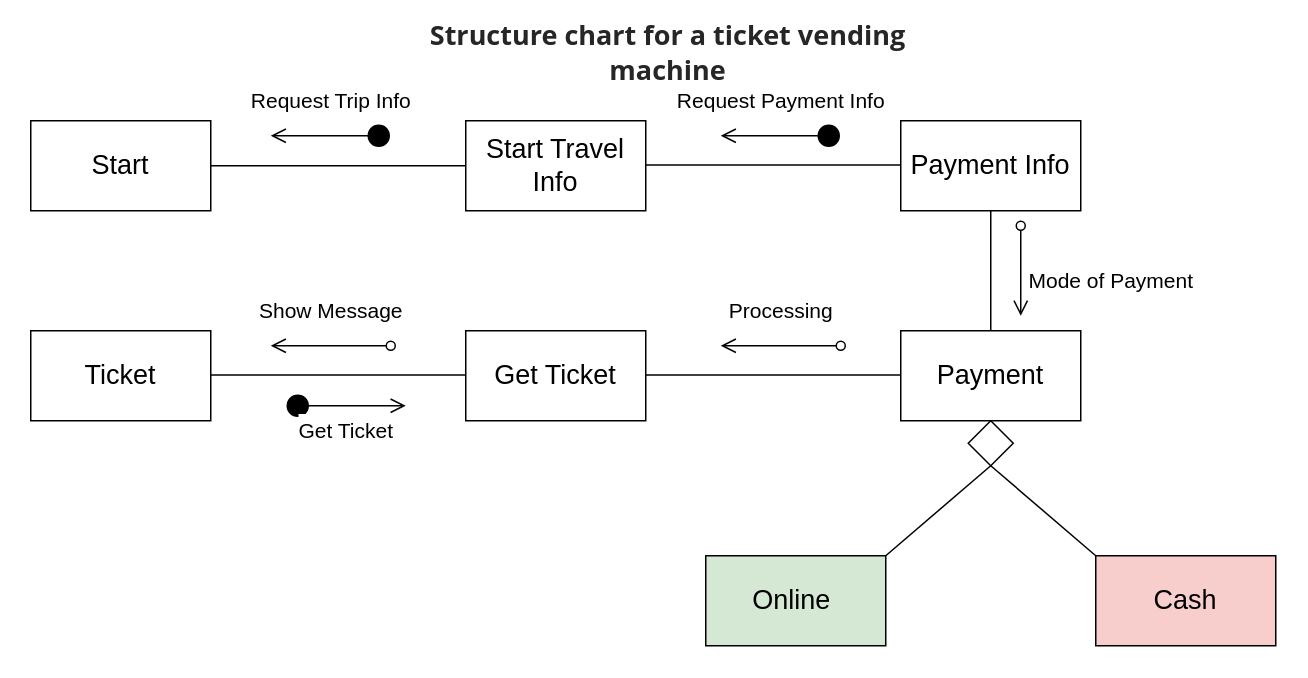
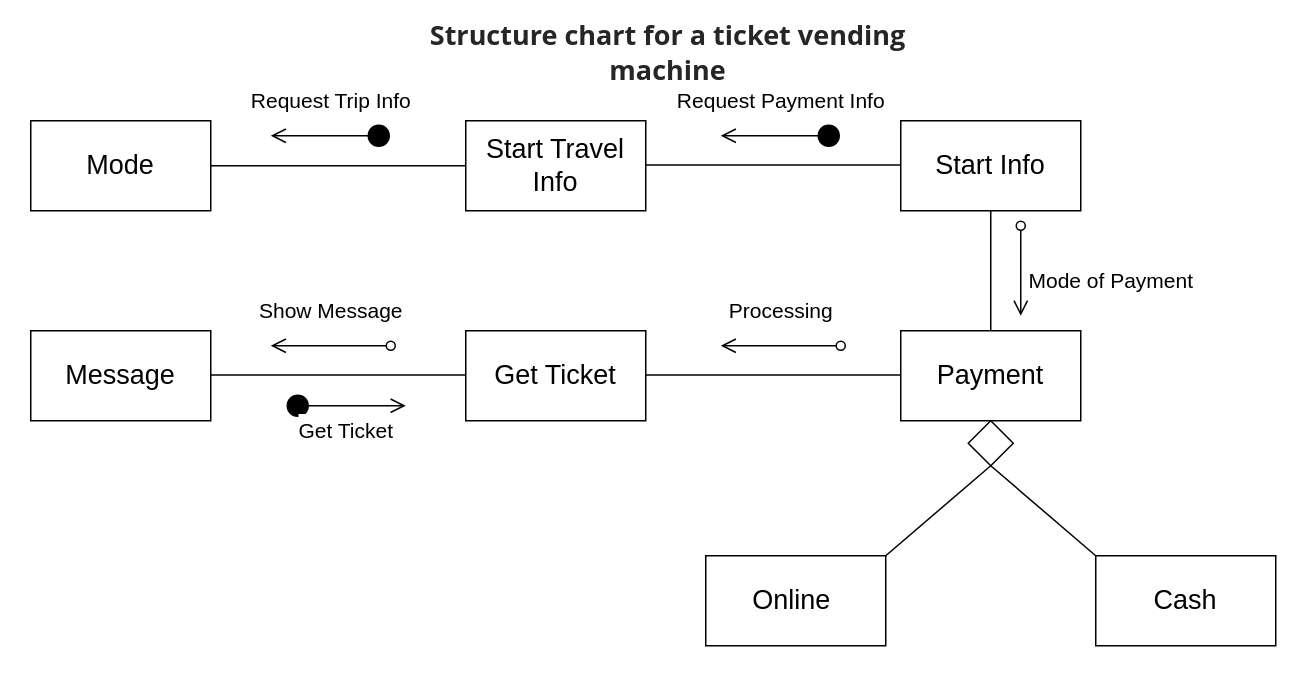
node "Start": label "Start" -> "Mode"
node "Payment Info": label "Payment Info" -> "Start Info"
node "Ticket": label "Ticket" -> "Message"
node "Online": fillcolor #d5e8d4 -> #ffffff
node "Cash": fillcolor #f8cecc -> #ffffff
